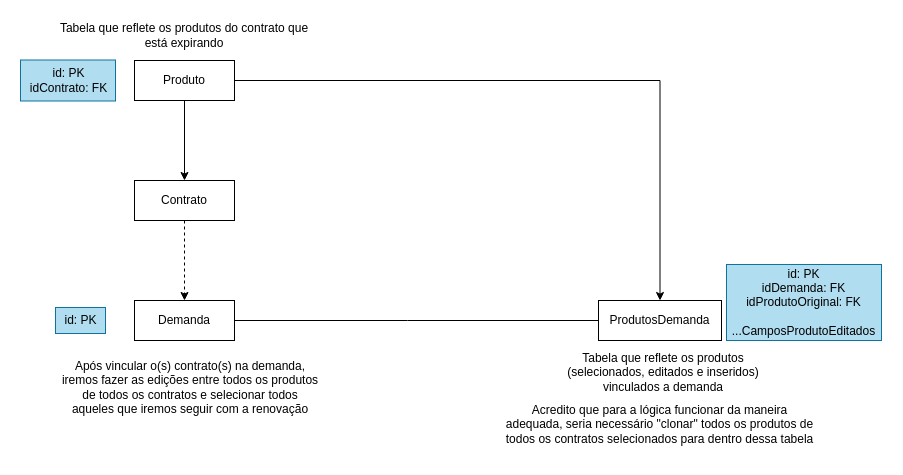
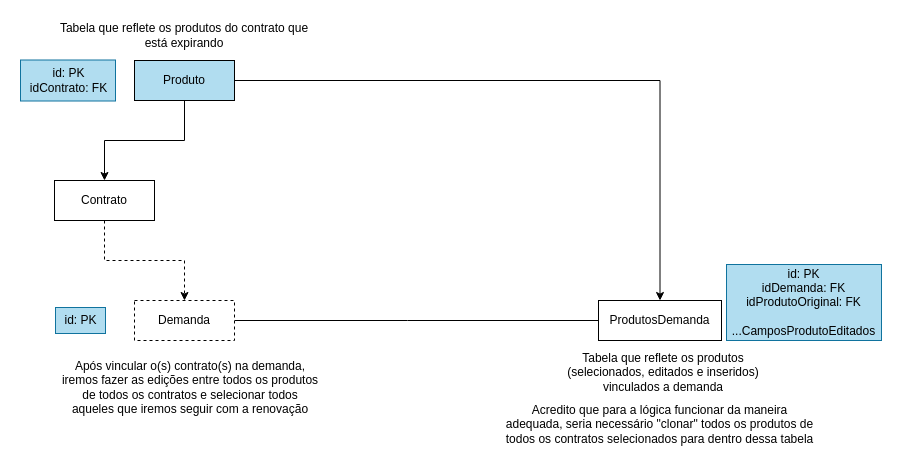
node "Produto": fillcolor #ffffff -> #b1ddf0
node "Contrato": moved (185, 201) -> (105, 201)
node "Demanda": style solid -> dashed
